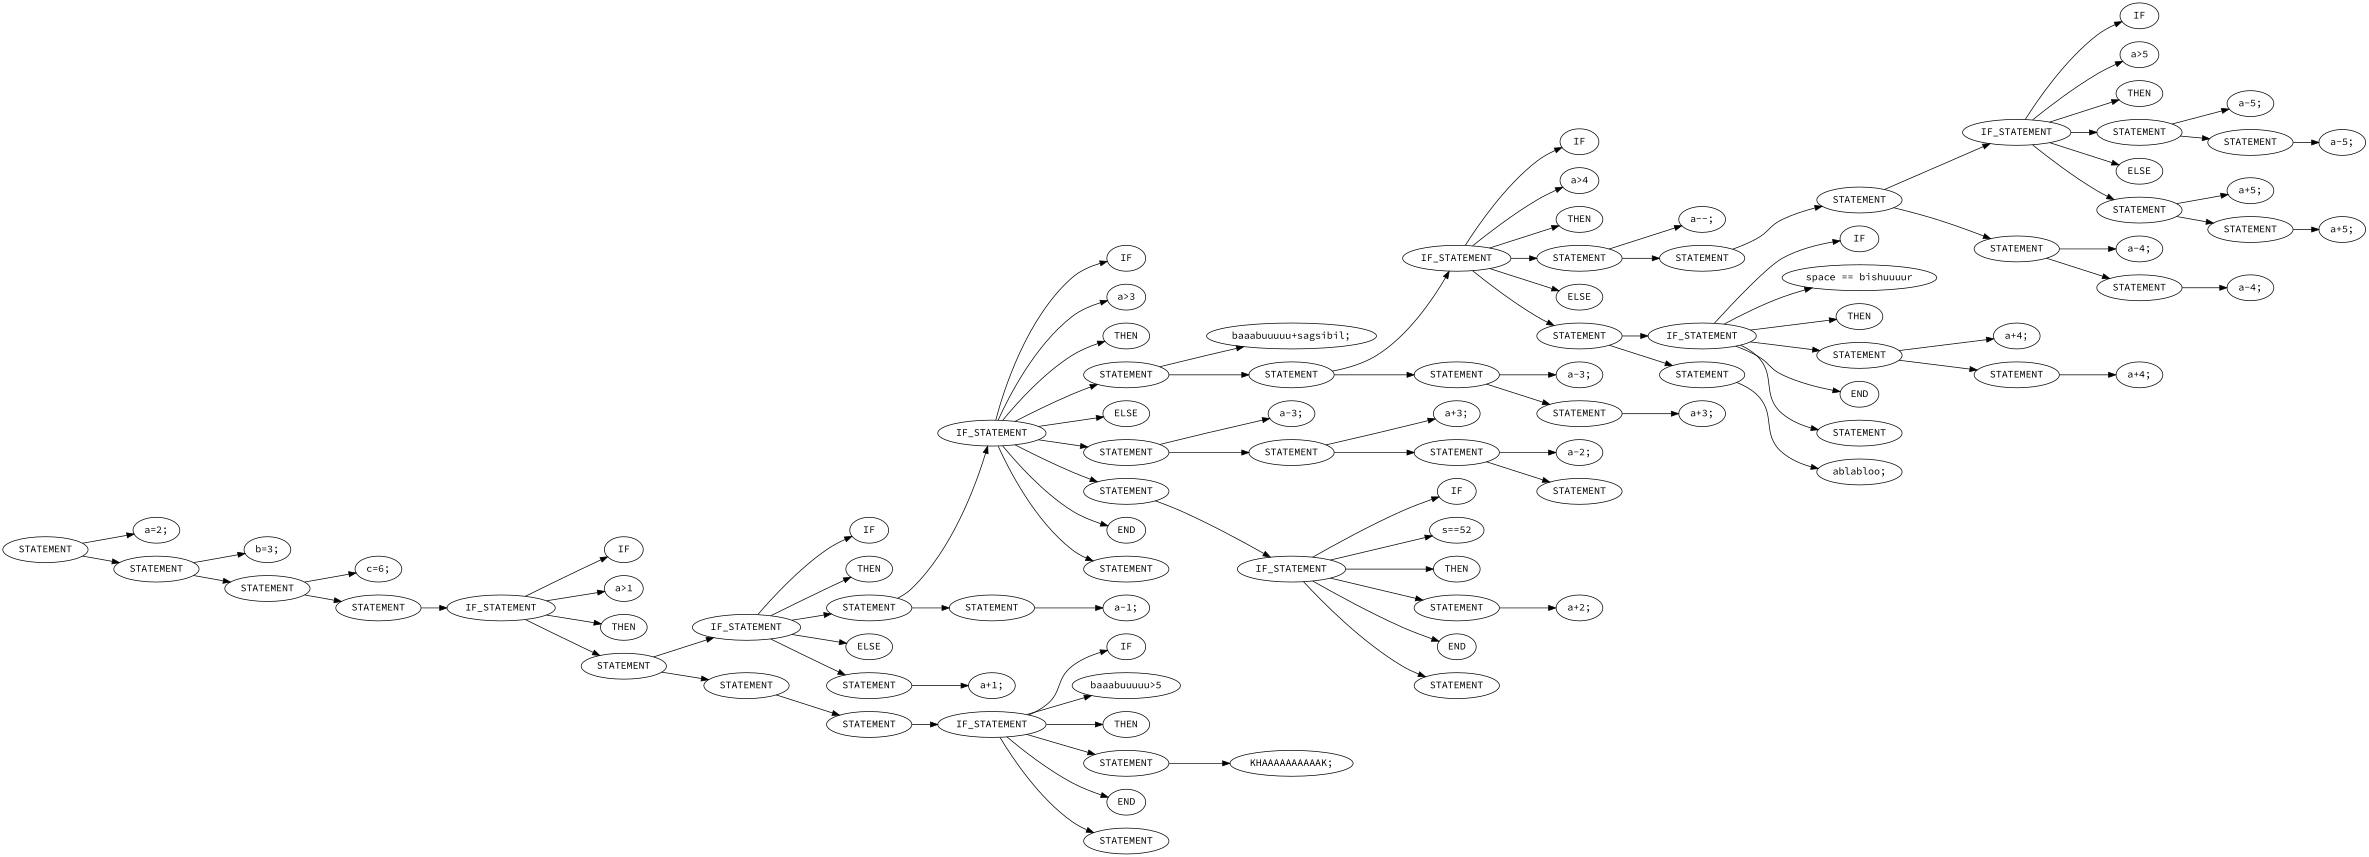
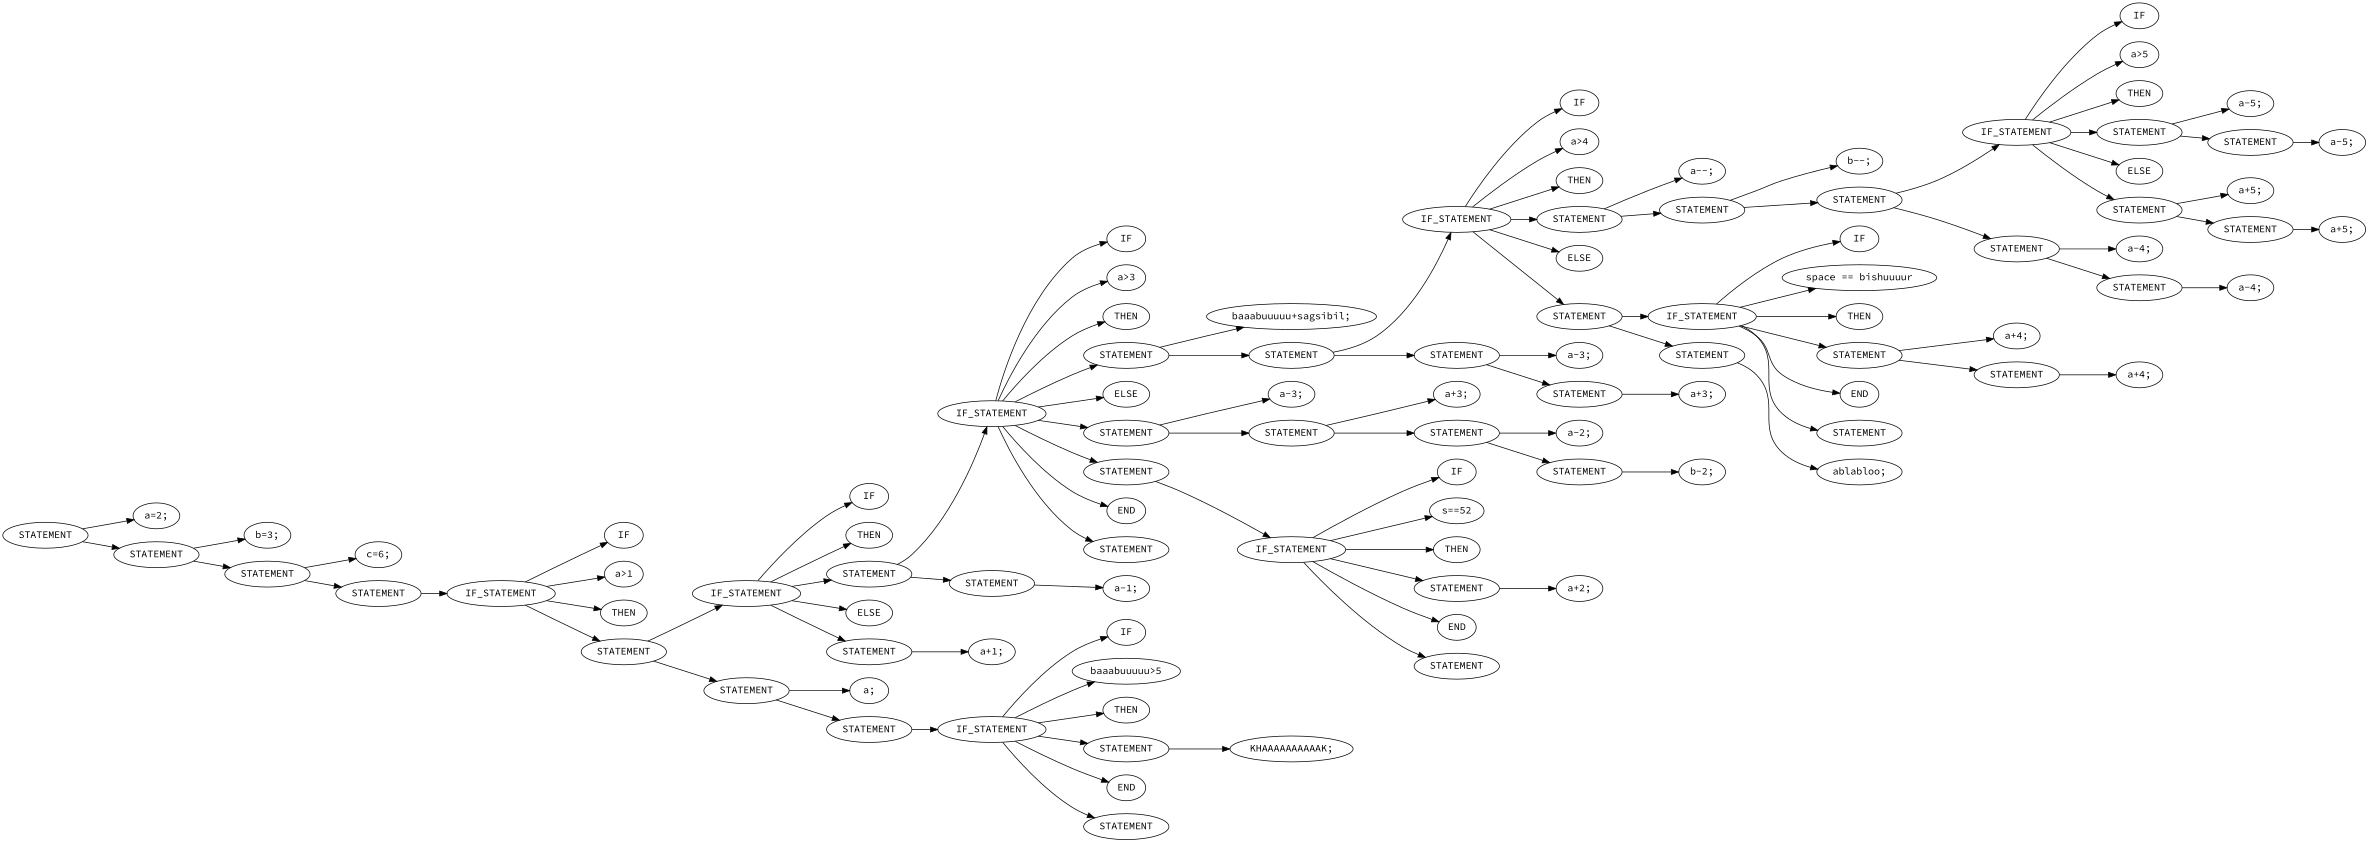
node "b--;": added
node "b-2;": added
node "a;": added
